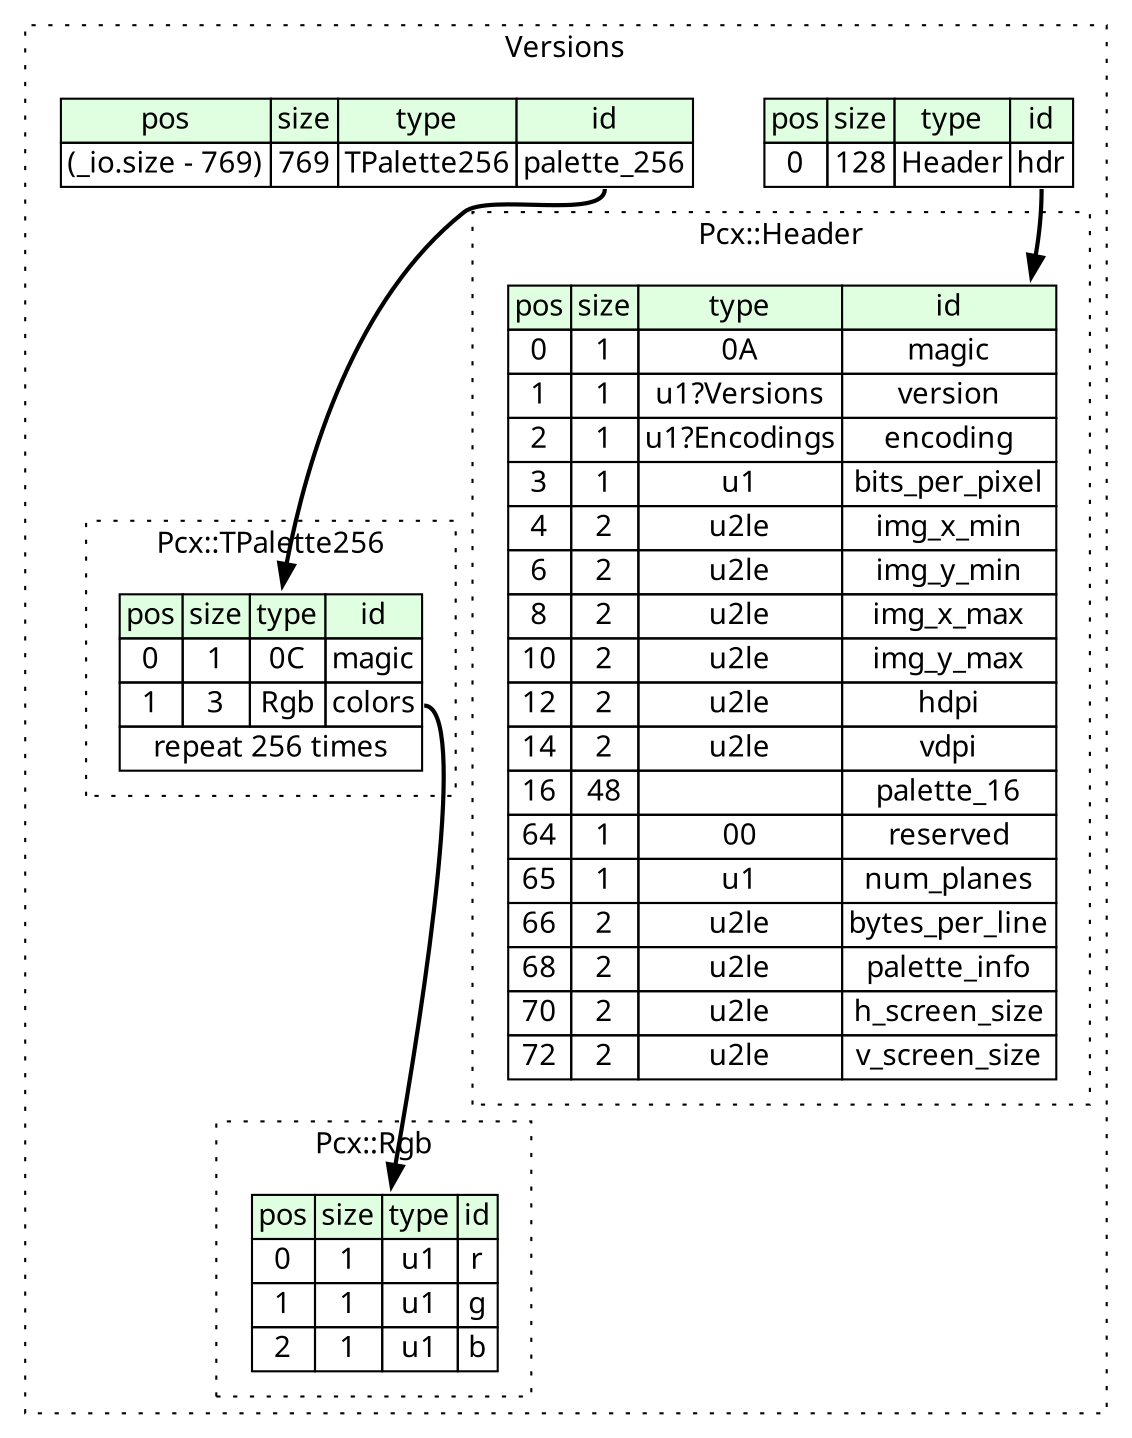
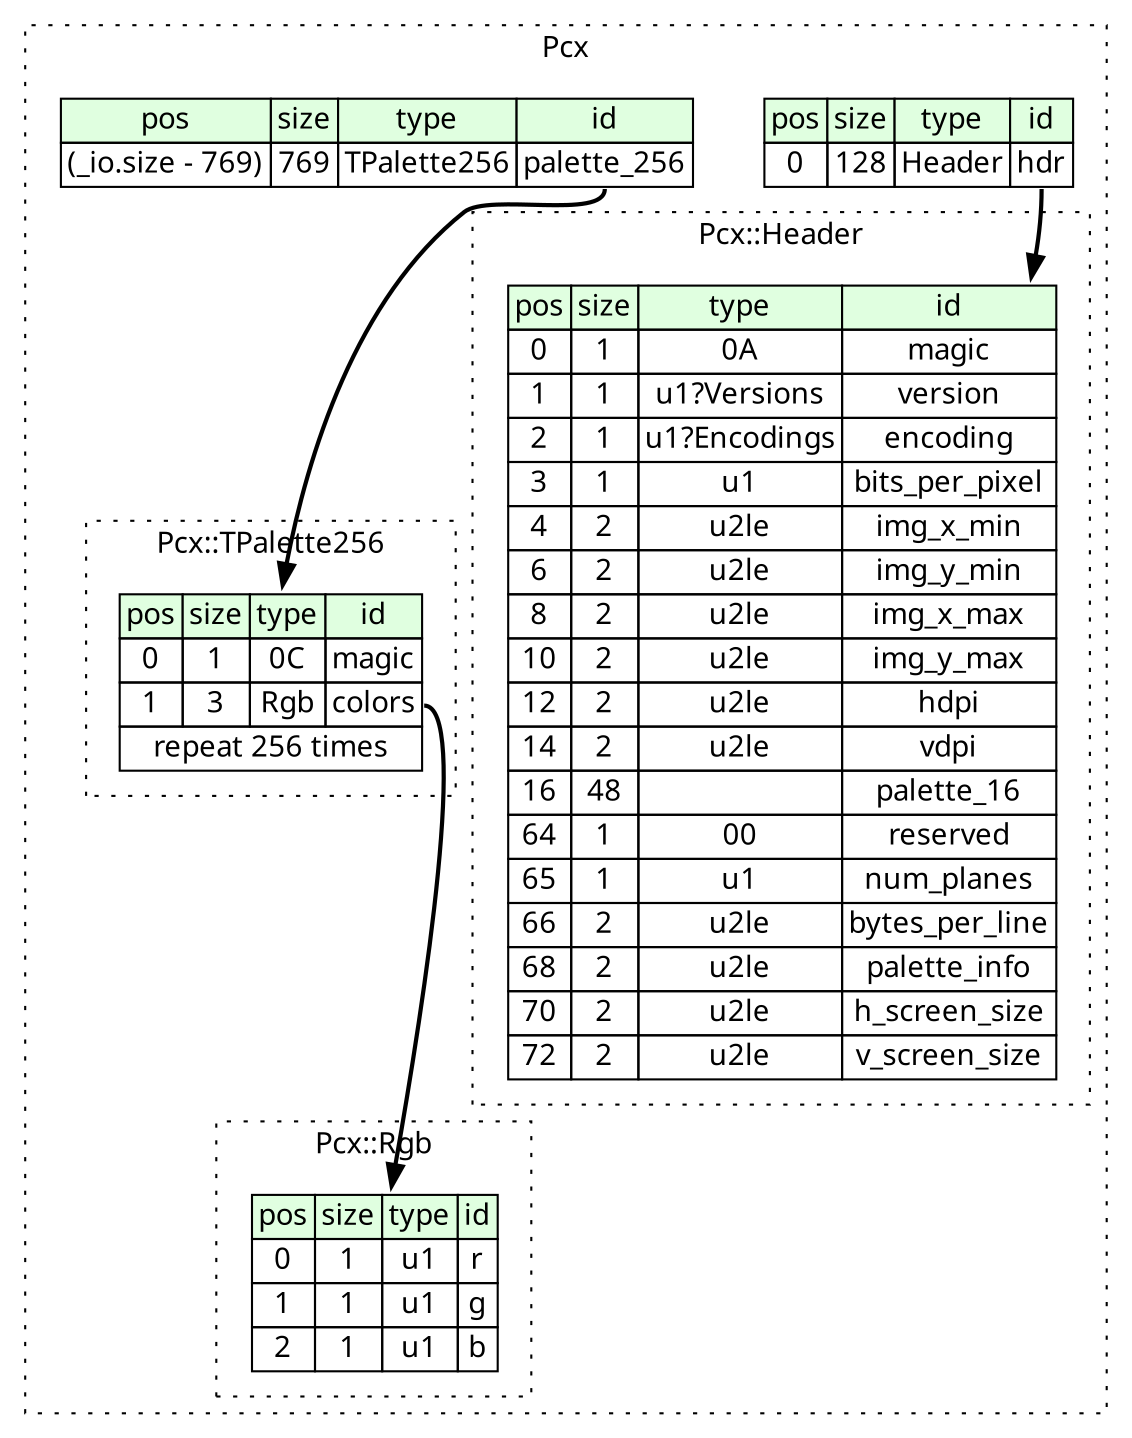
cluster "Versions": label "Versions" -> "Pcx"
